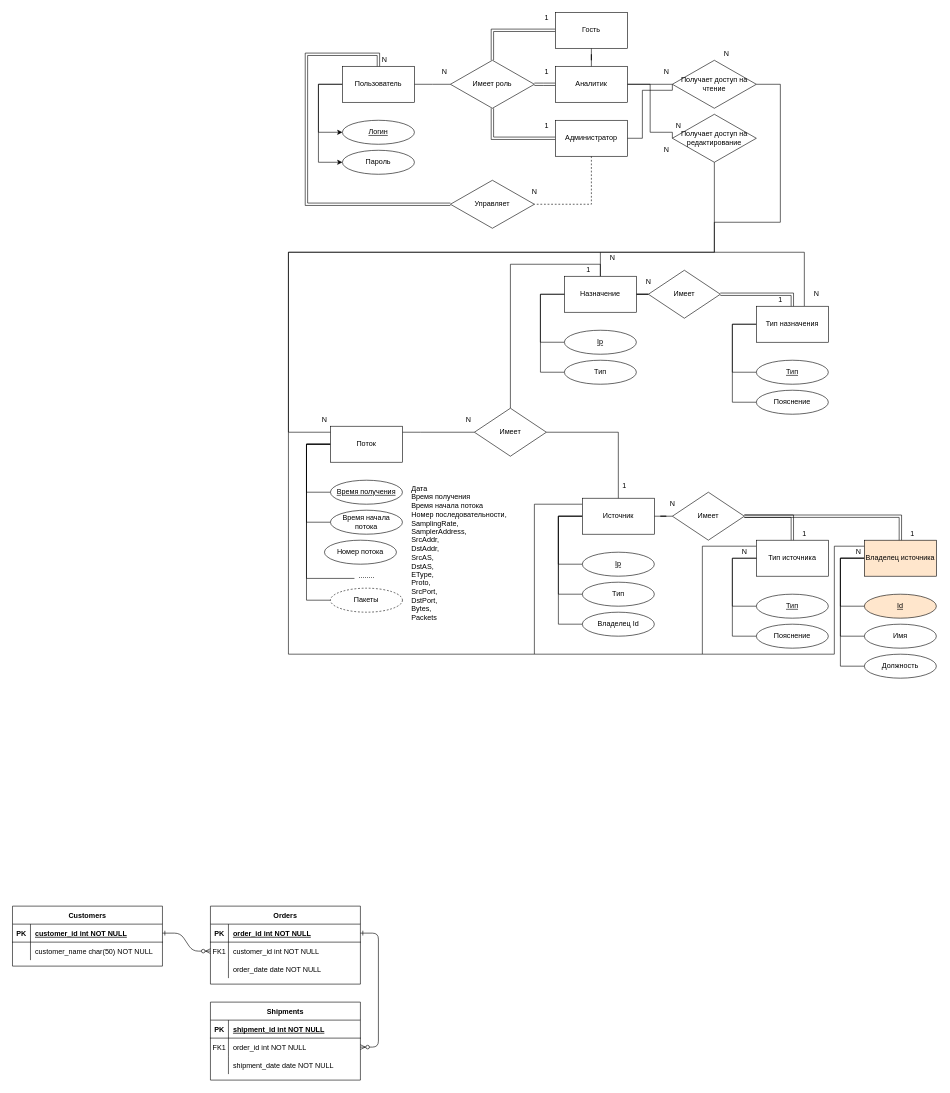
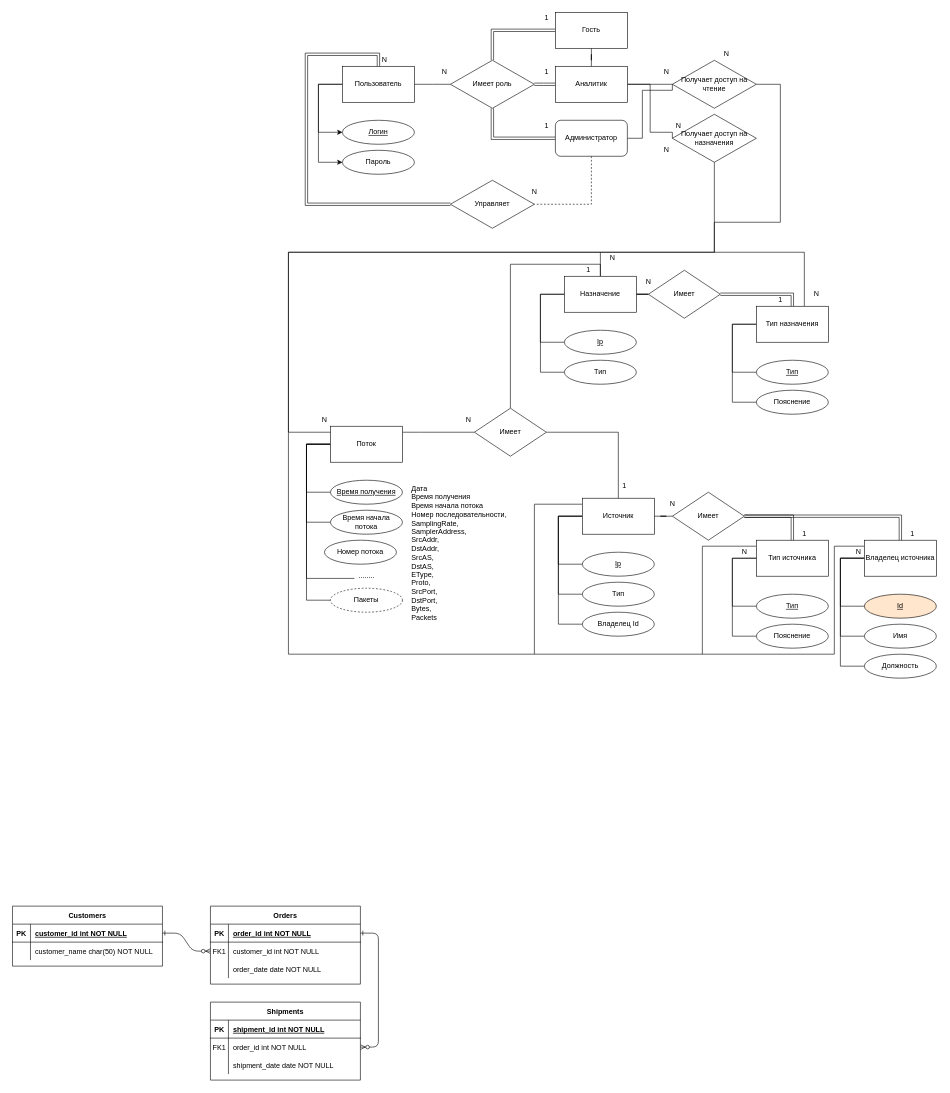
node "Администратор": shape rectangle -> rounded rectangle
node "Получает доступ на редактирование": label "Получает доступ на редактирование" -> "Получает доступ на назначения"
node "Владелец источника": fillcolor #ffe6cc -> #ffffff
